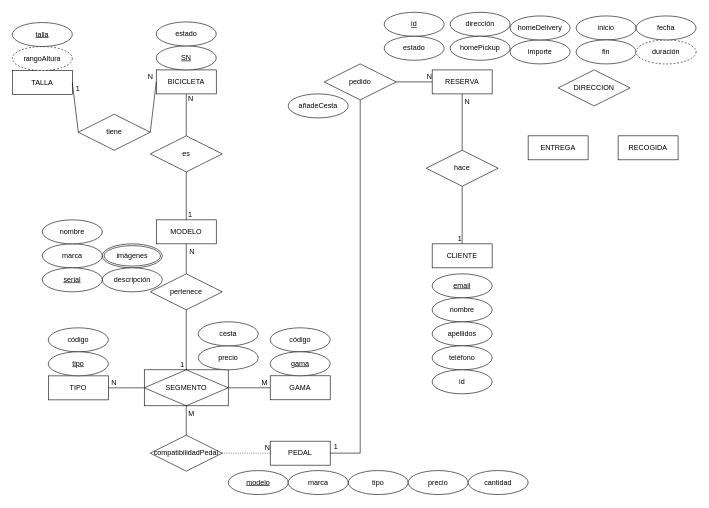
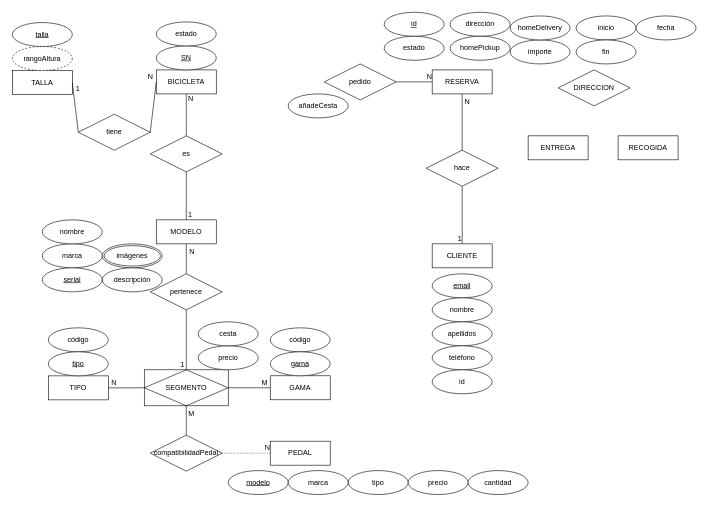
node "duración": removed
edge "pedido" -- "PEDAL": removed, label "1"
